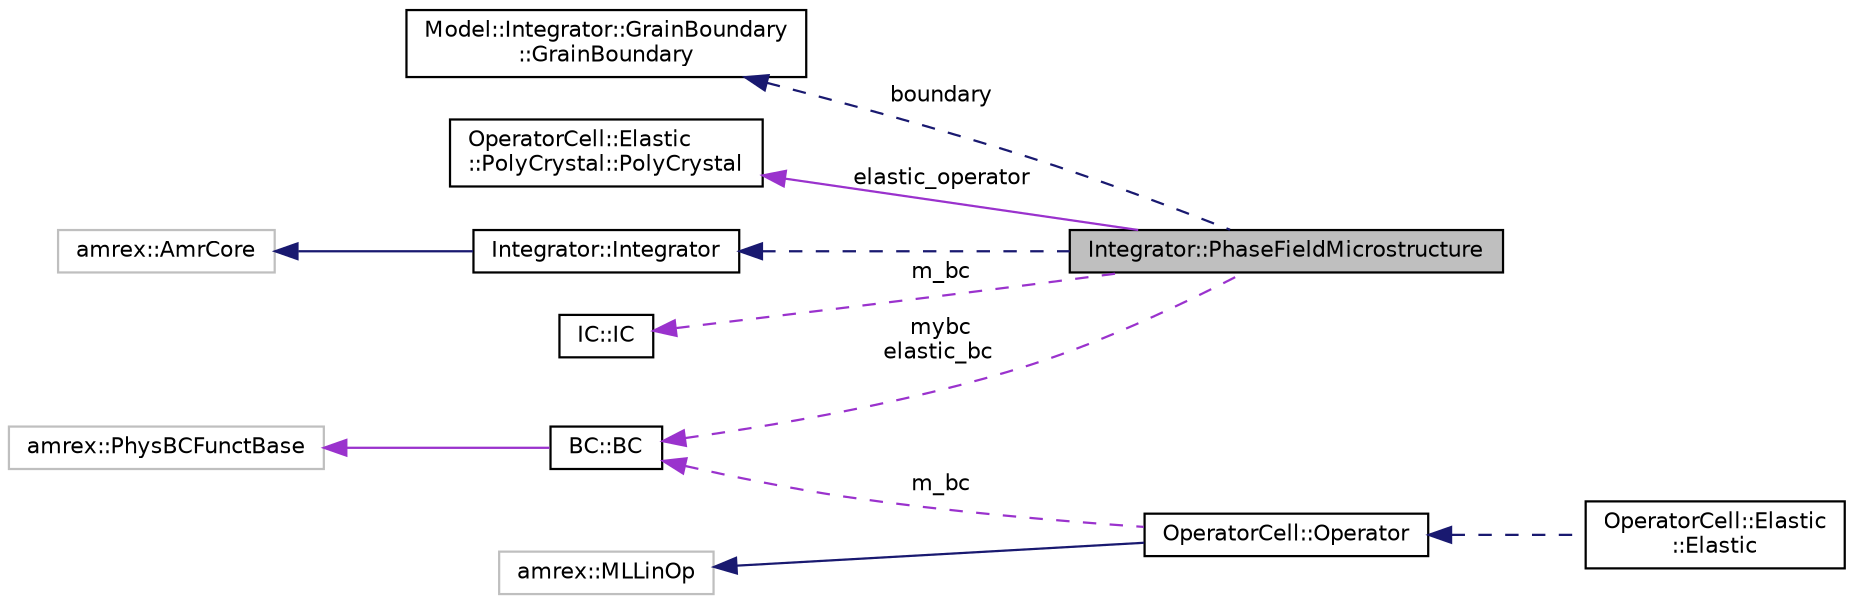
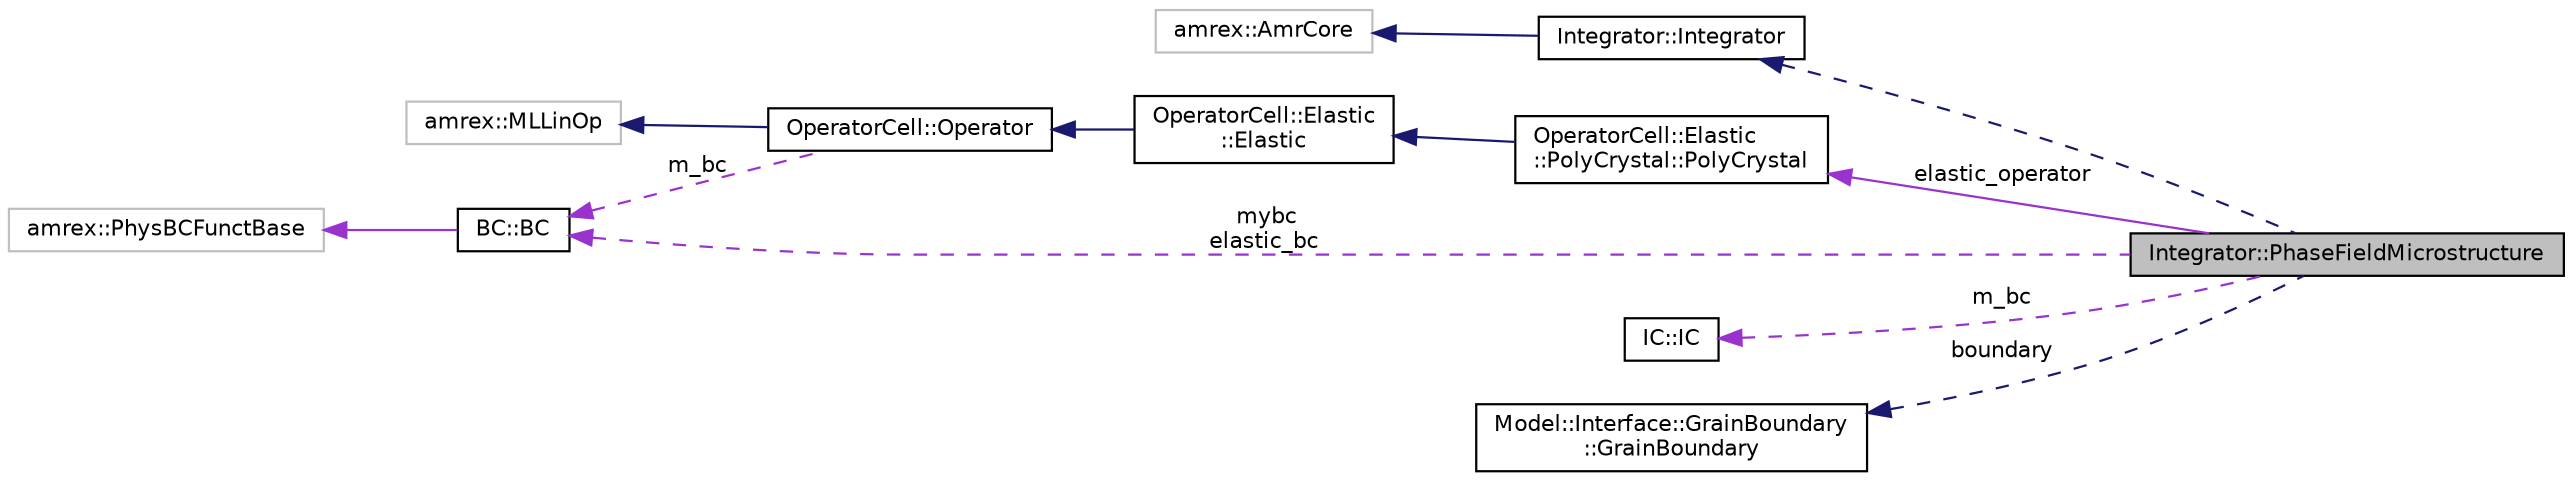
node "Model::Integrator::GrainBoundary ::GrainBoundary": label "Model::Integrator::GrainBoundary ::GrainBoundary" -> "Model::Interface::GrainBoundary ::GrainBoundary"
edge "OperatorCell::Elastic ::PolyCrystal::PolyCrystal" -> "OperatorCell::Elastic ::Elastic": added
edge "OperatorCell::Elastic ::Elastic" -> "OperatorCell::Operator": style dashed -> solid
